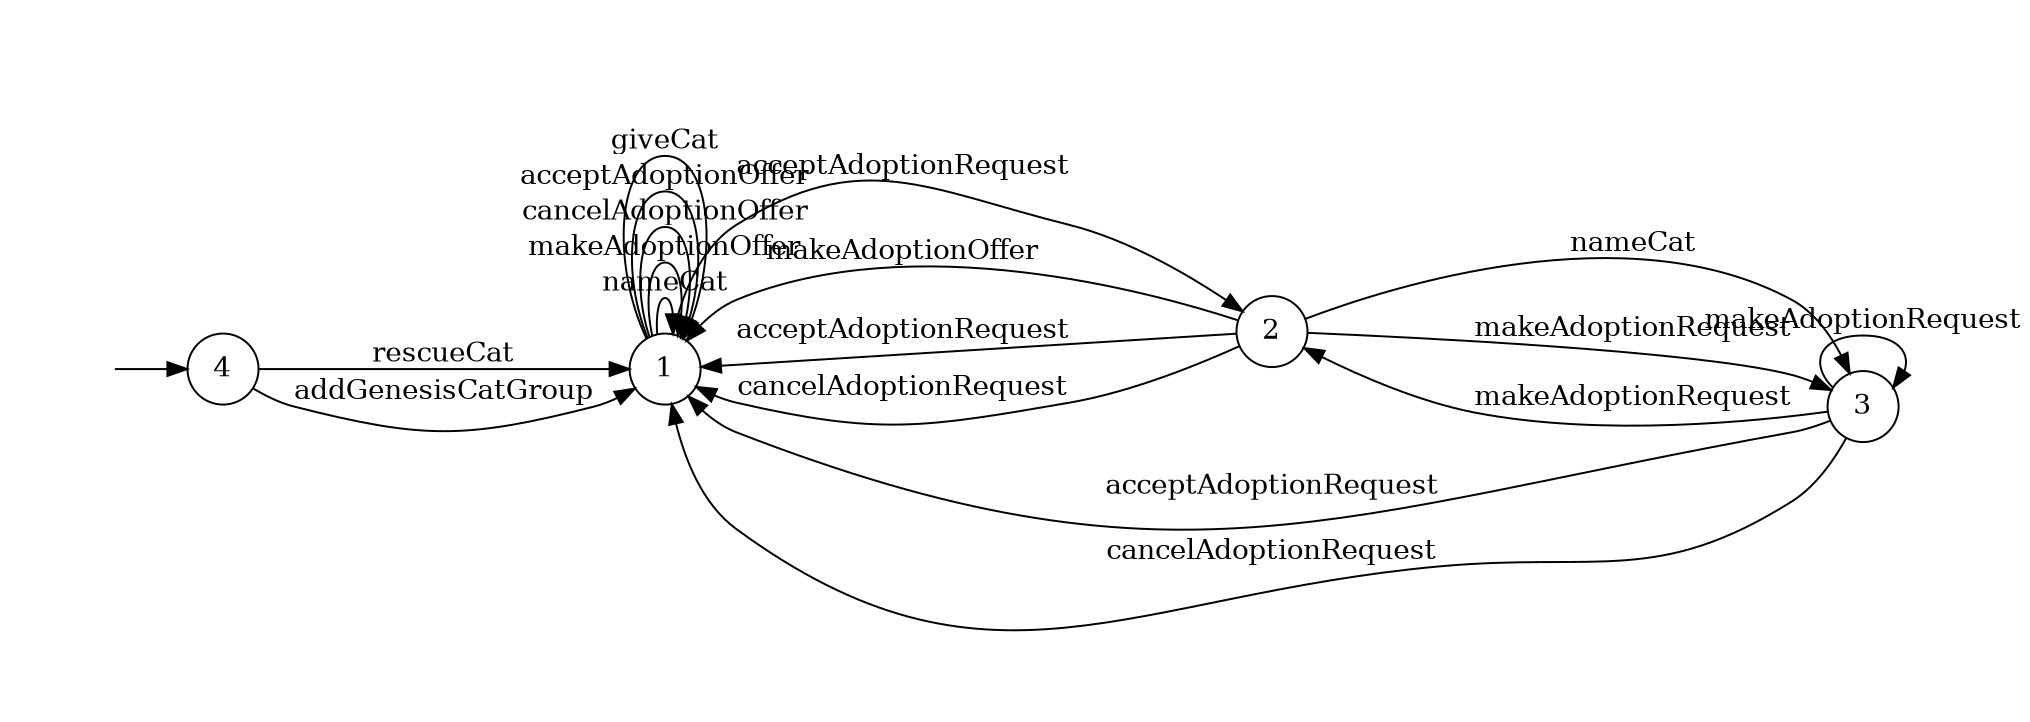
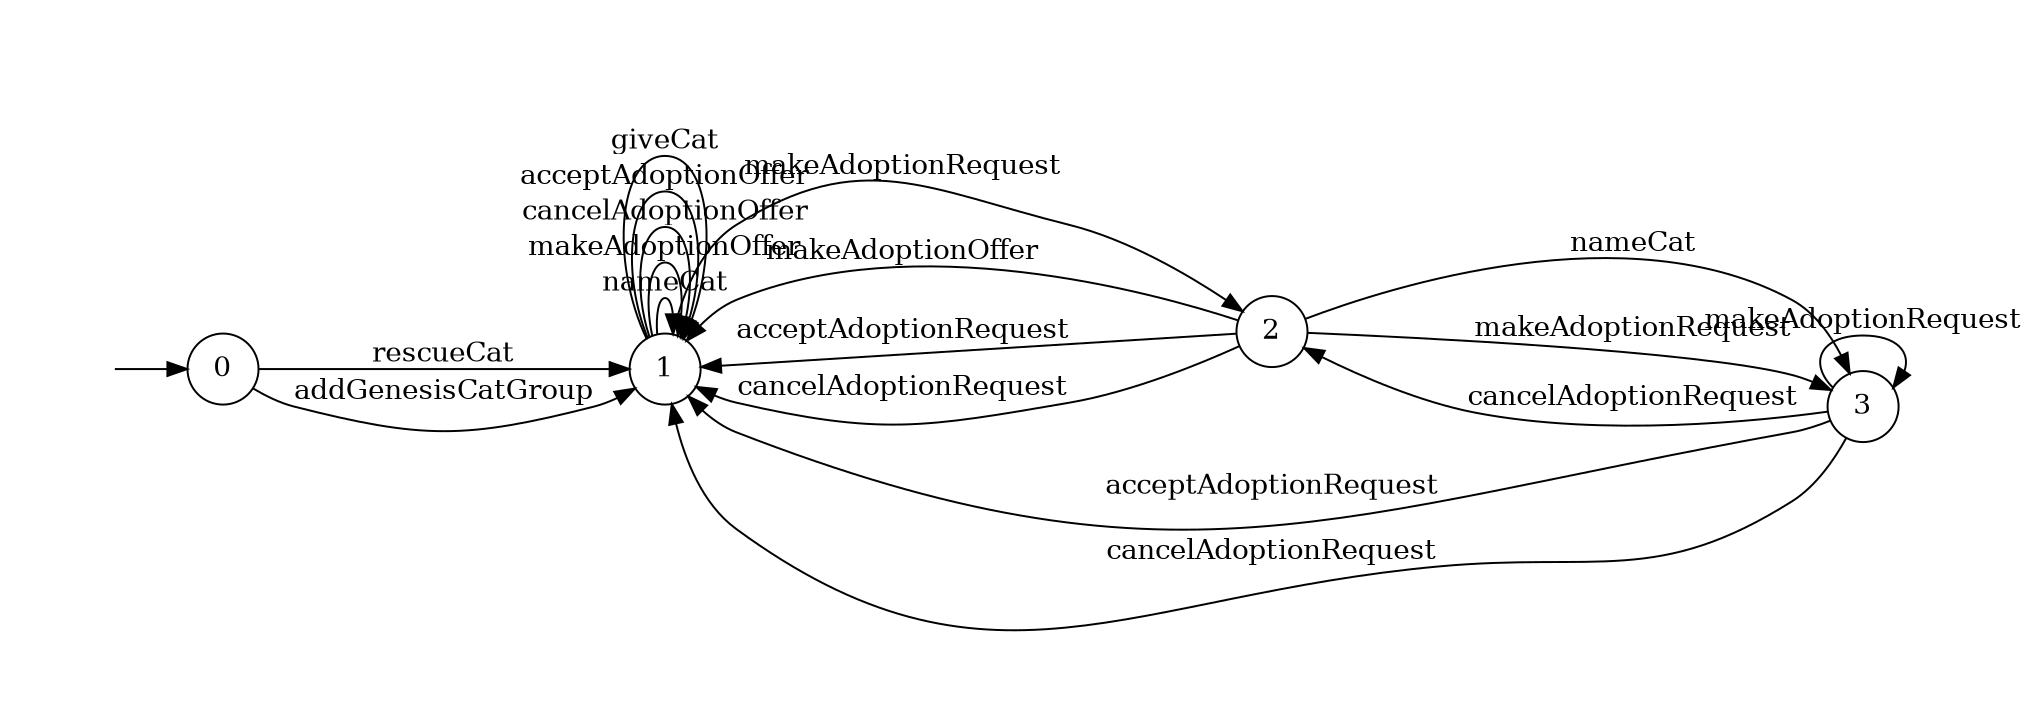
edge "1" -> "2": label "acceptAdoptionRequest" -> "makeAdoptionRequest"
node "4": label "4" -> "0"
edge "3" -> "2": label "makeAdoptionRequest" -> "cancelAdoptionRequest"
